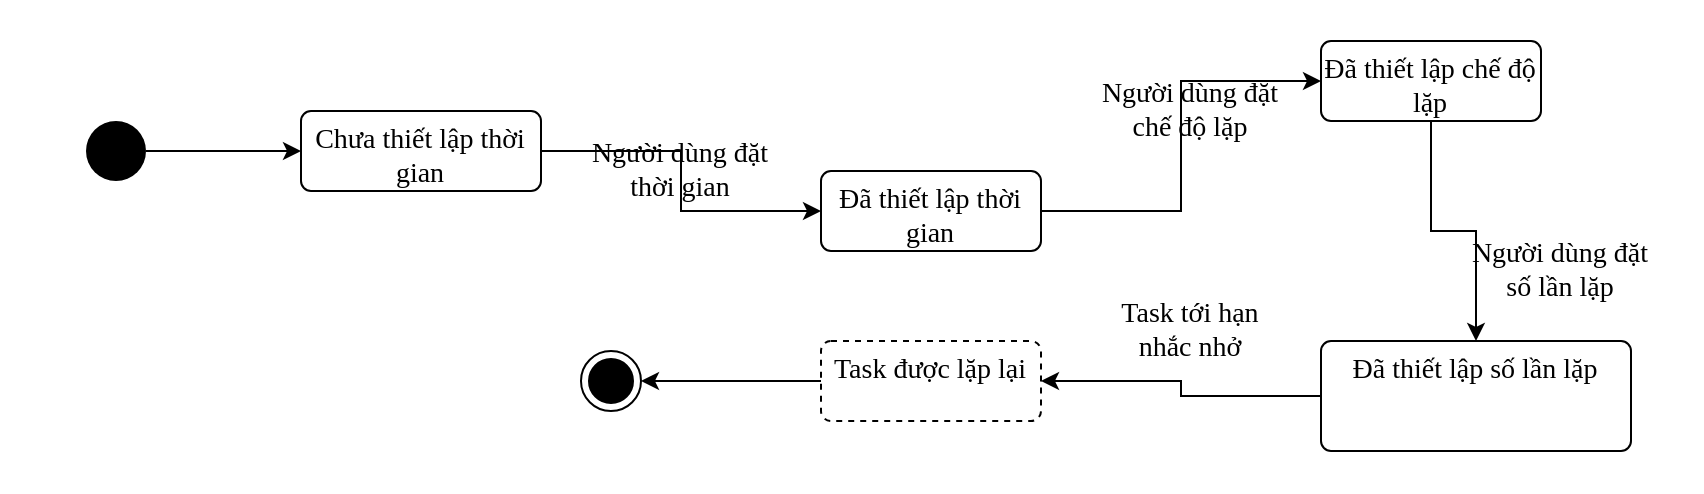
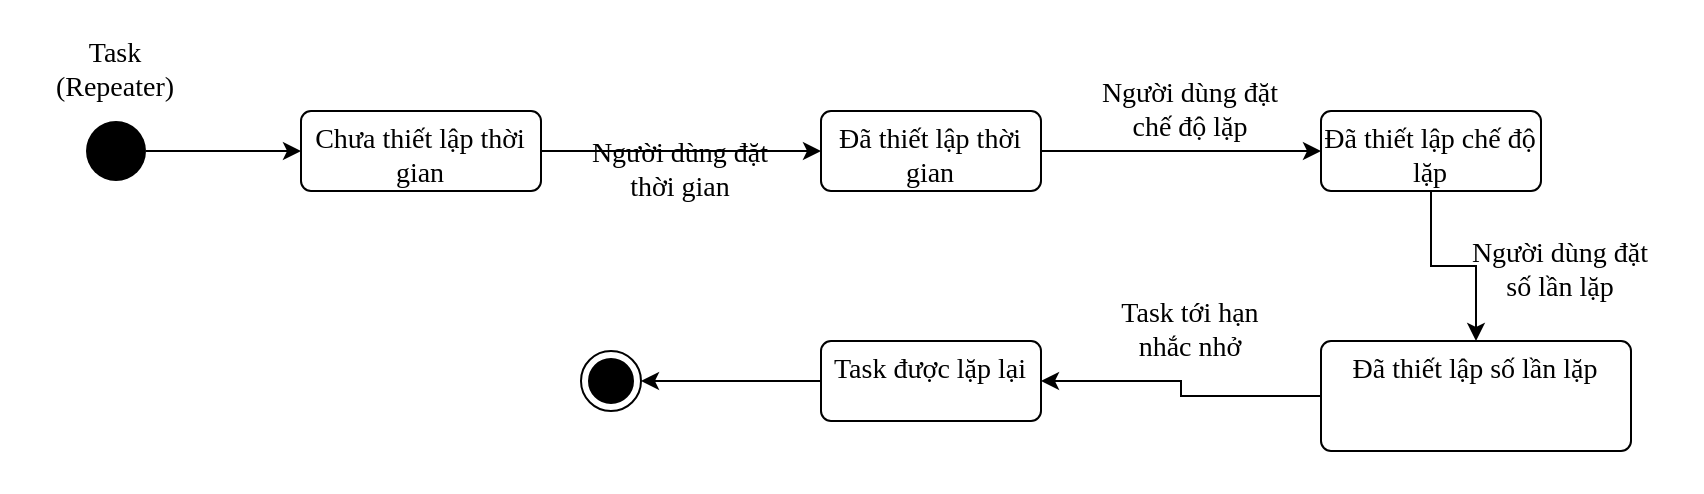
node "Task (Repeater)": added
node "Đã thiết lập chế độ lặp": moved (1431, 81) -> (1431, 151)
node "Đã thiết lập thời gian": moved (931, 211) -> (931, 151)
node "Task được lặp lại": style dashed -> solid
